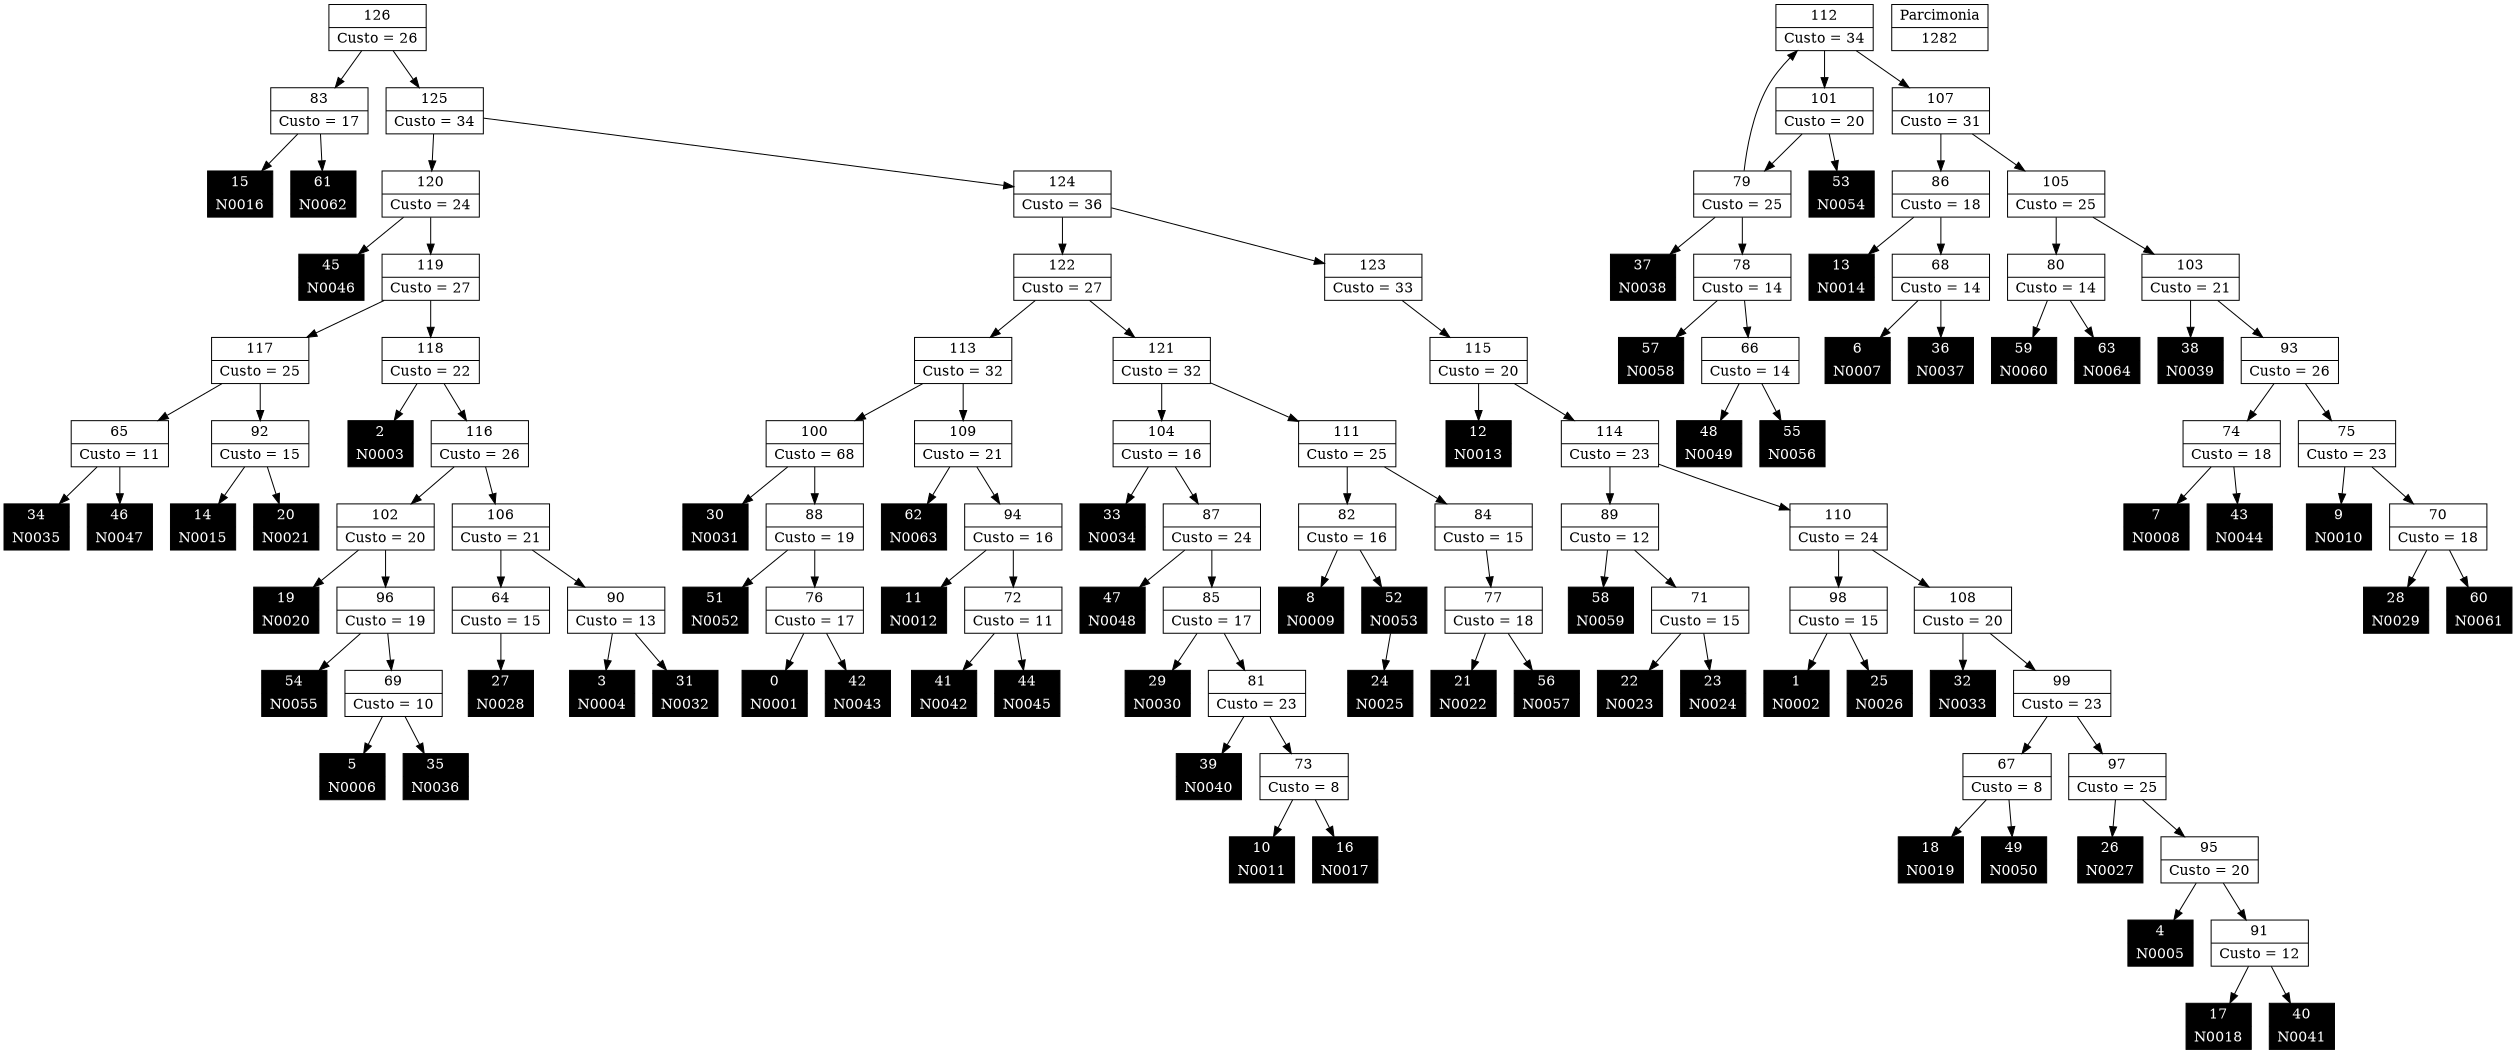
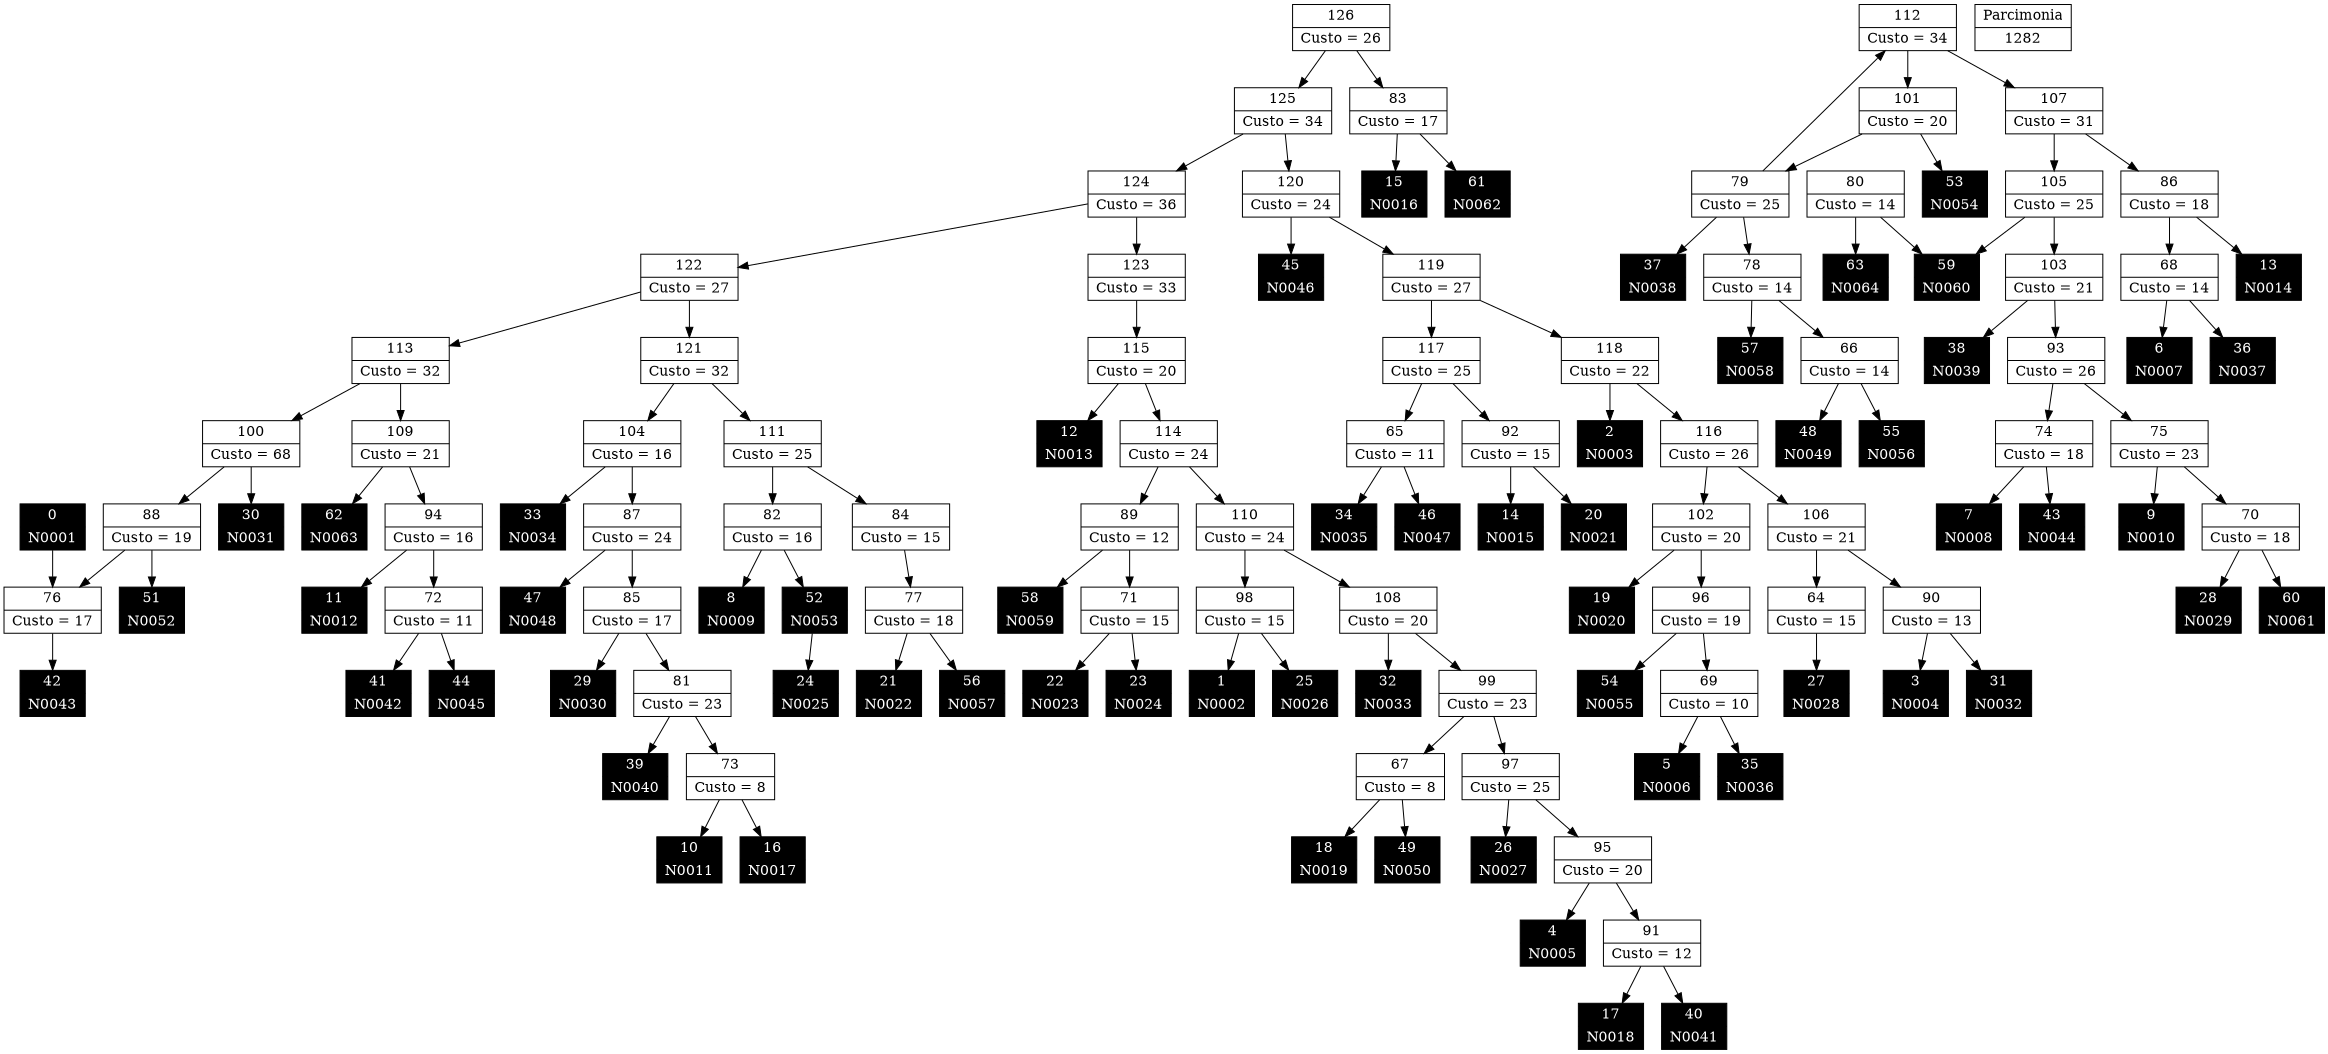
edge "105" -> "80": now "105" -> "59"
node "114": text "Custo = 23" -> "Custo = 24"
edge "76" -> "0": reversed
